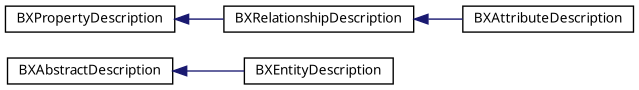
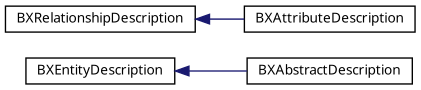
node "BXPropertyDescription": removed
edge "BXEntityDescription" -> "BXAbstractDescription": reversed
